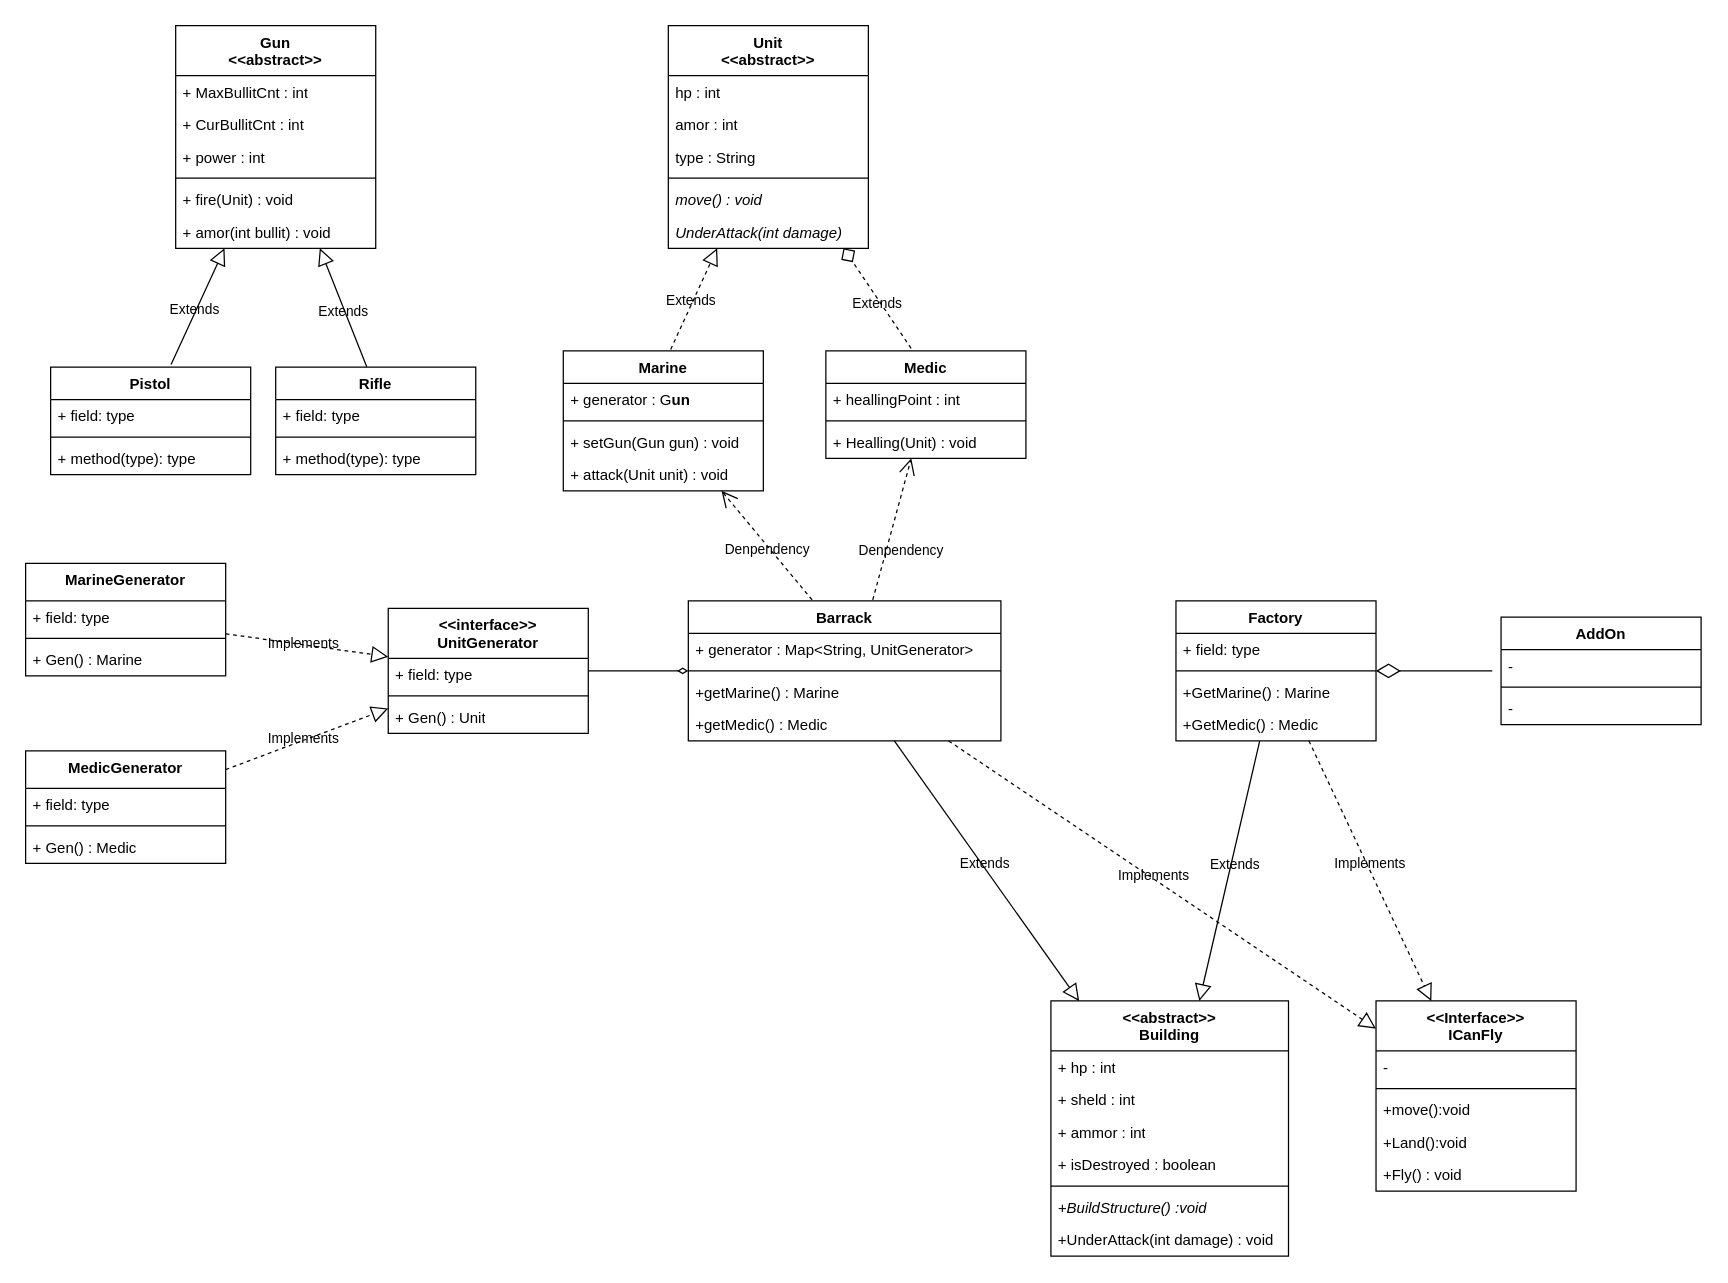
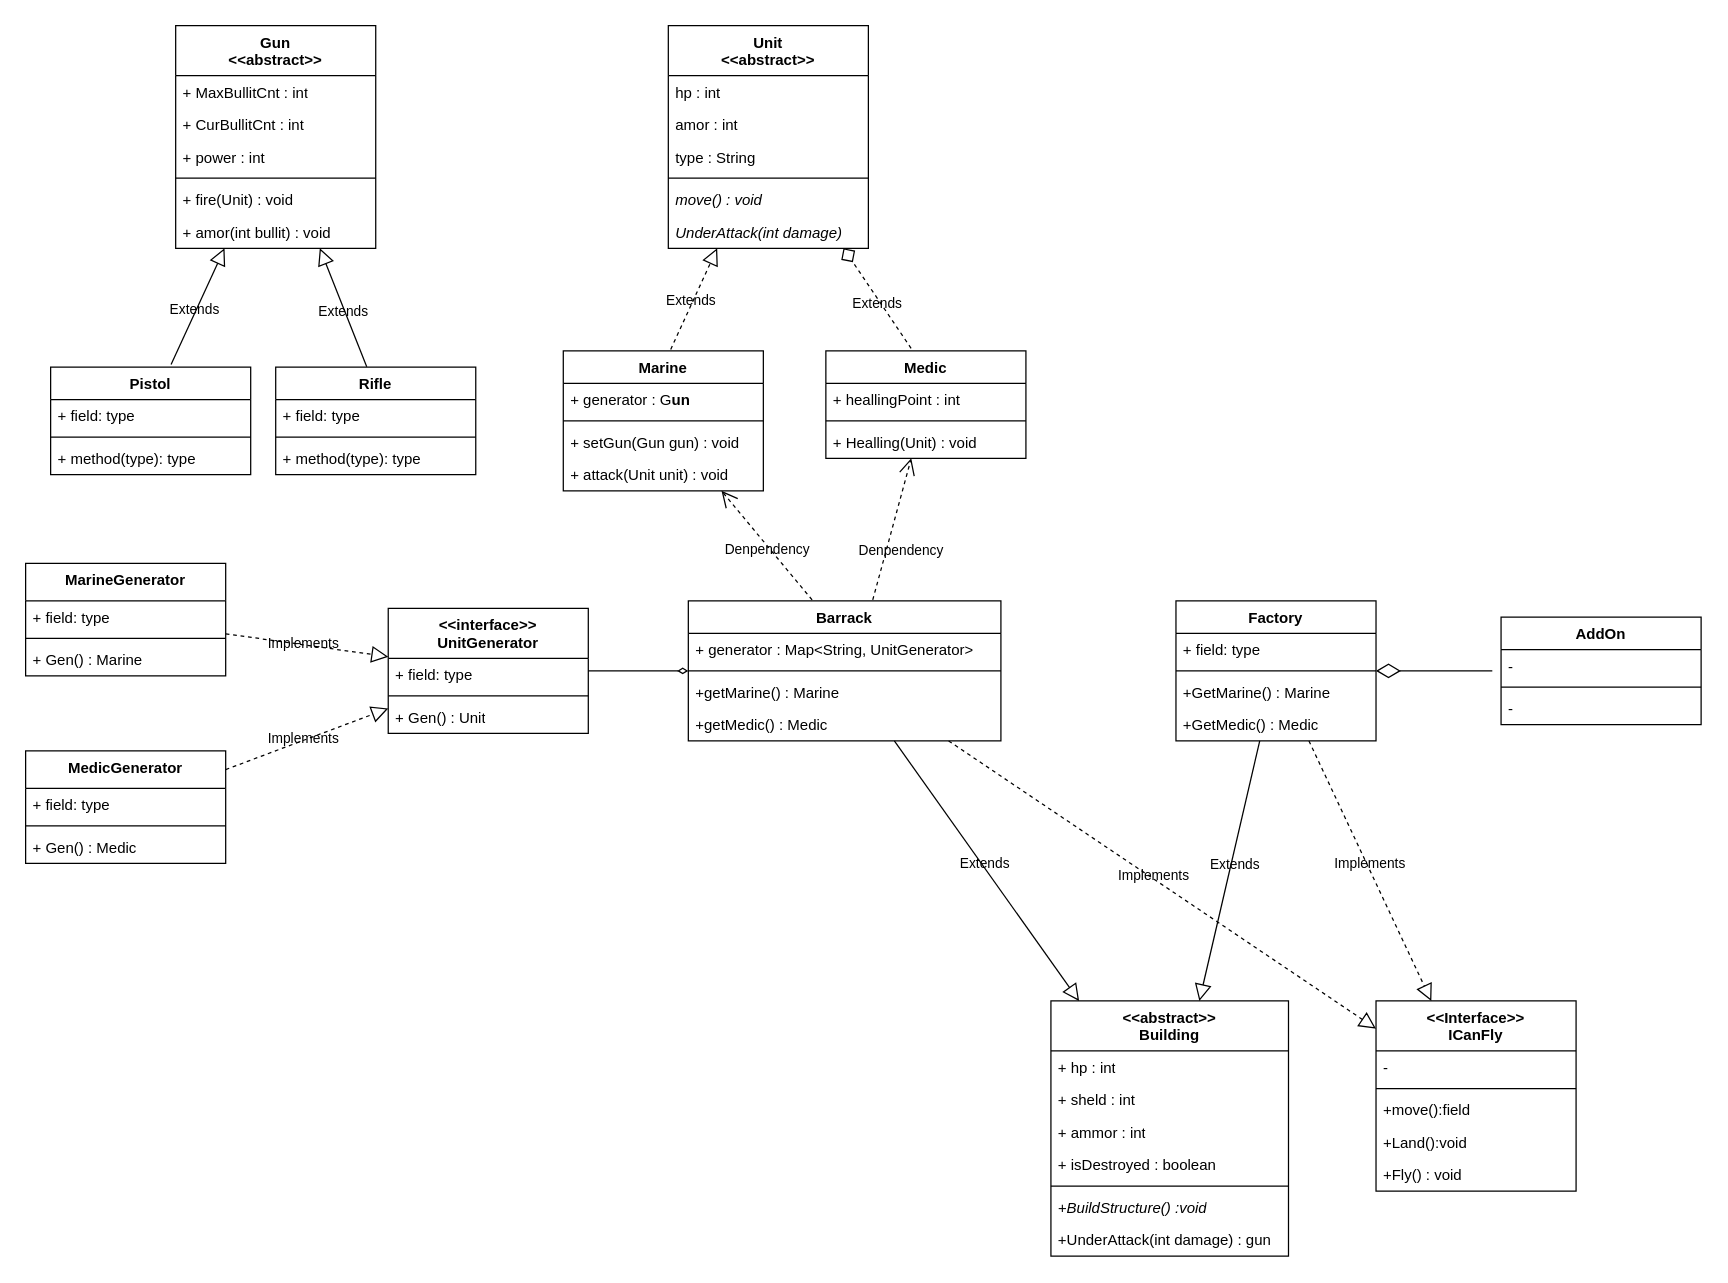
node "+move():void": label "+move():void" -> "+move():field"
node "+UnderAttack(int damage) : void": label "+UnderAttack(int damage) : void" -> "+UnderAttack(int damage) : gun"
